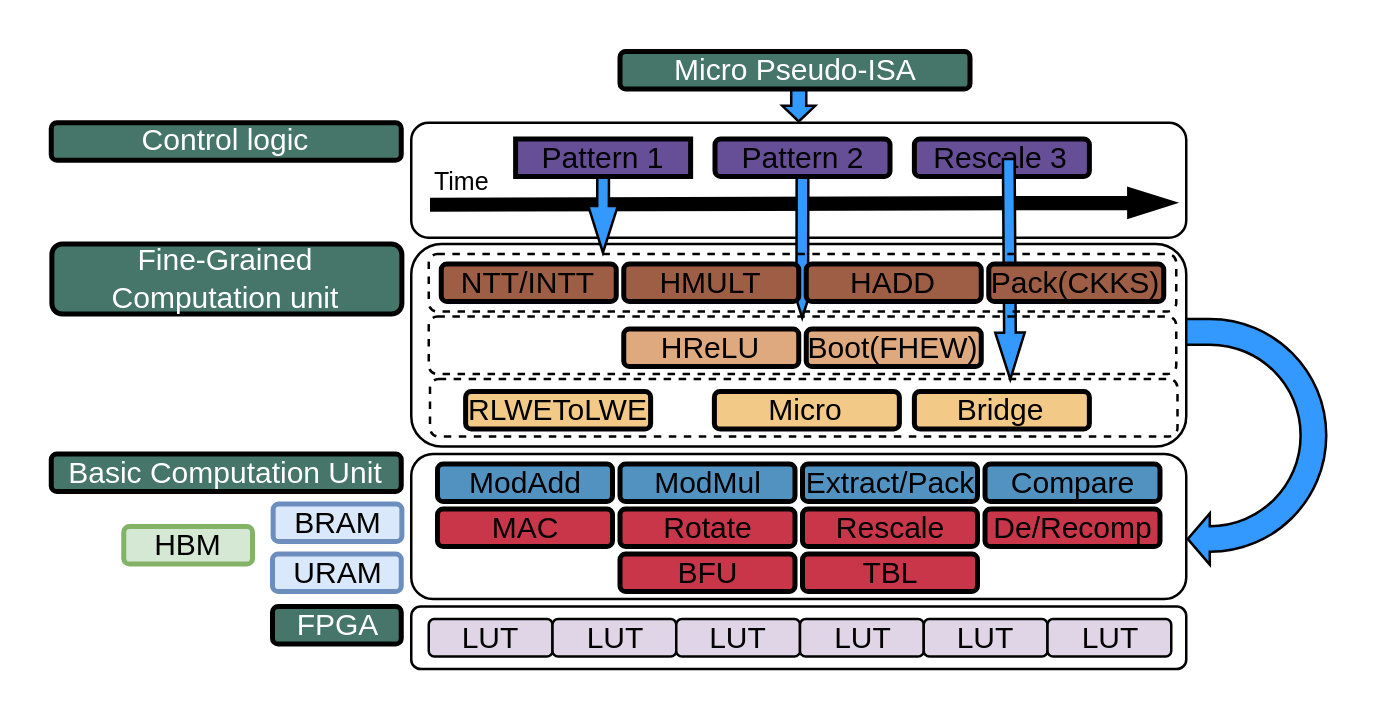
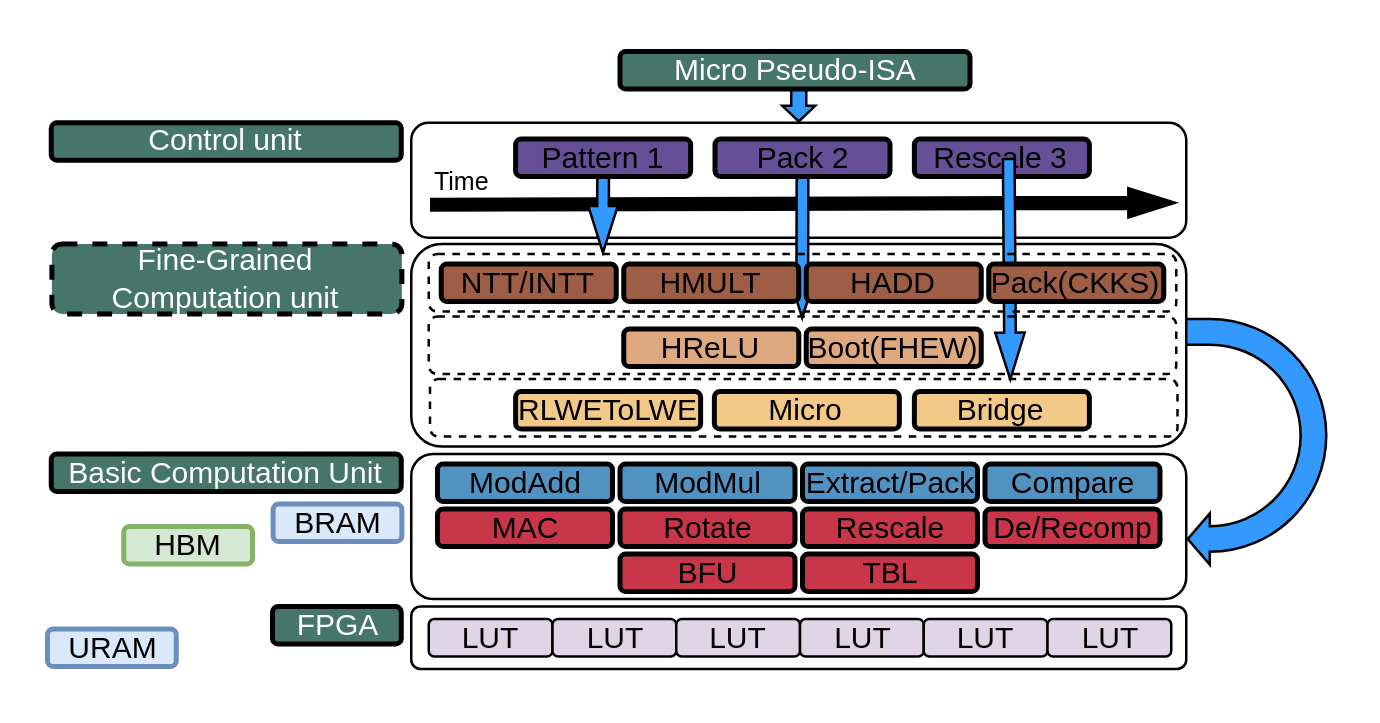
node "Control logic": label "Control logic" -> "Control unit"
node "Pattern 1": shape rectangle -> rounded rectangle
node "Pattern 2": label "Pattern 2" -> "Pack 2"
node "Fine-Grained Computation unit": style solid -> dashed
node "RLWEToLWE": moved (558, 410) -> (608, 410)
node "URAM": moved (337, 573) -> (112, 648)
